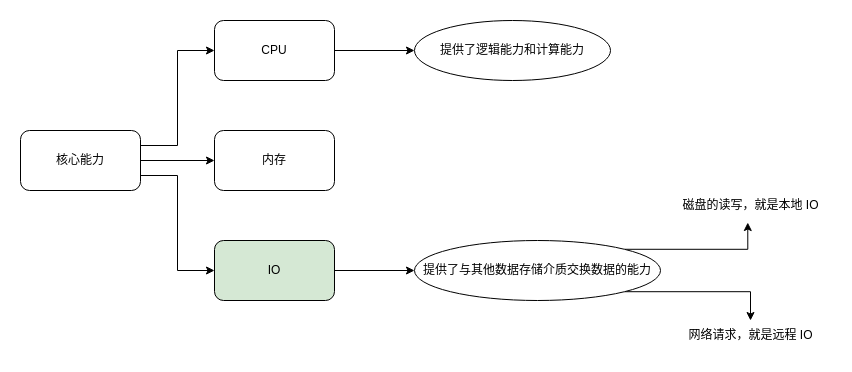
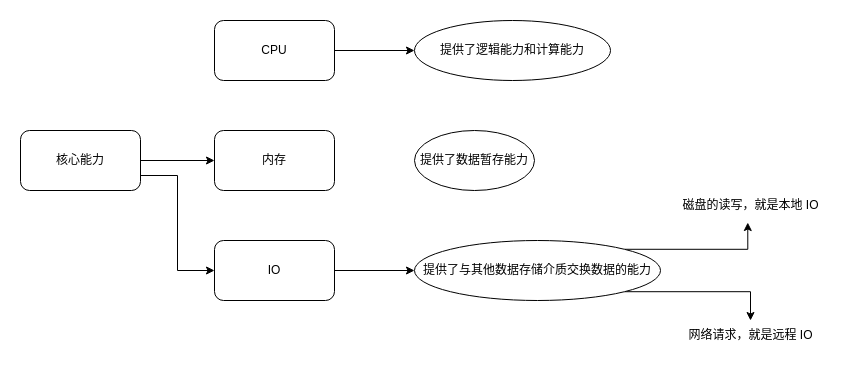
edge "核心能力" -> "CPU": removed
node "提供了数据暂存能力": added
node "IO": fillcolor #d5e8d4 -> #ffffff
